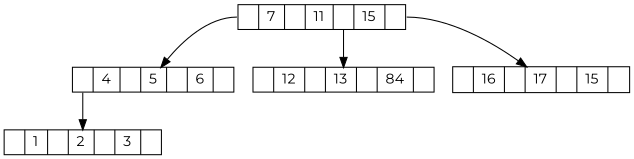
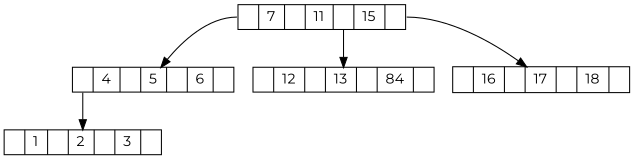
node "16": text "15" -> "18"
